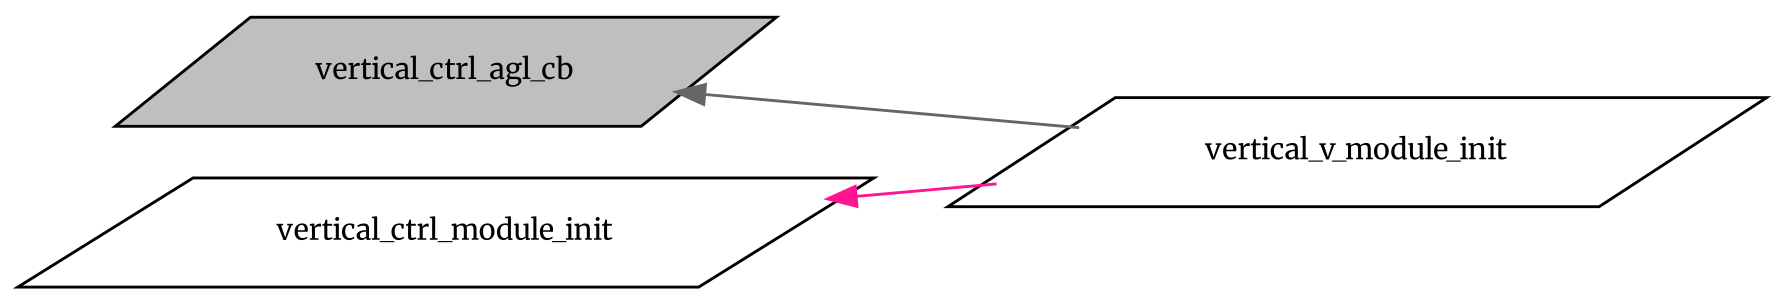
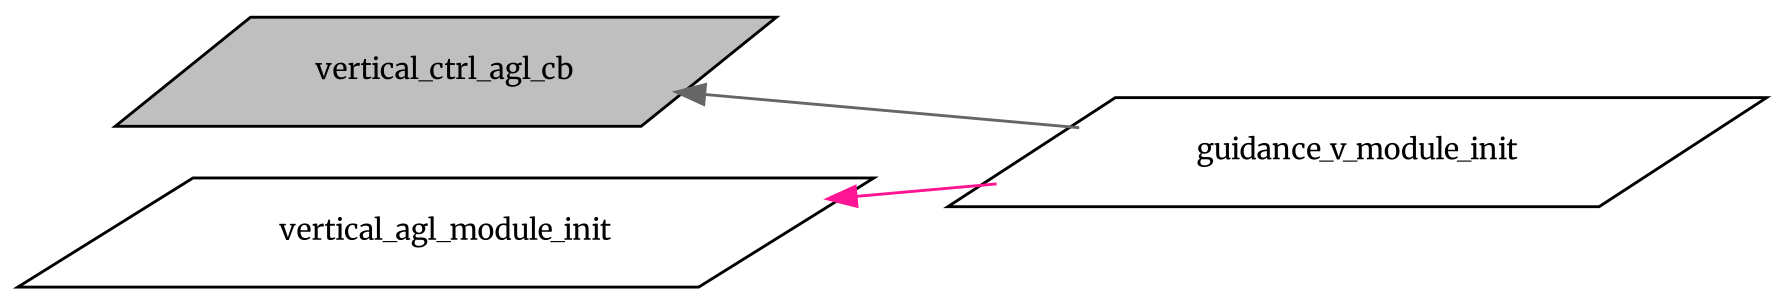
node "vertical_v_module_init": label "vertical_v_module_init" -> "guidance_v_module_init"
node "vertical_ctrl_module_init": label "vertical_ctrl_module_init" -> "vertical_agl_module_init"
